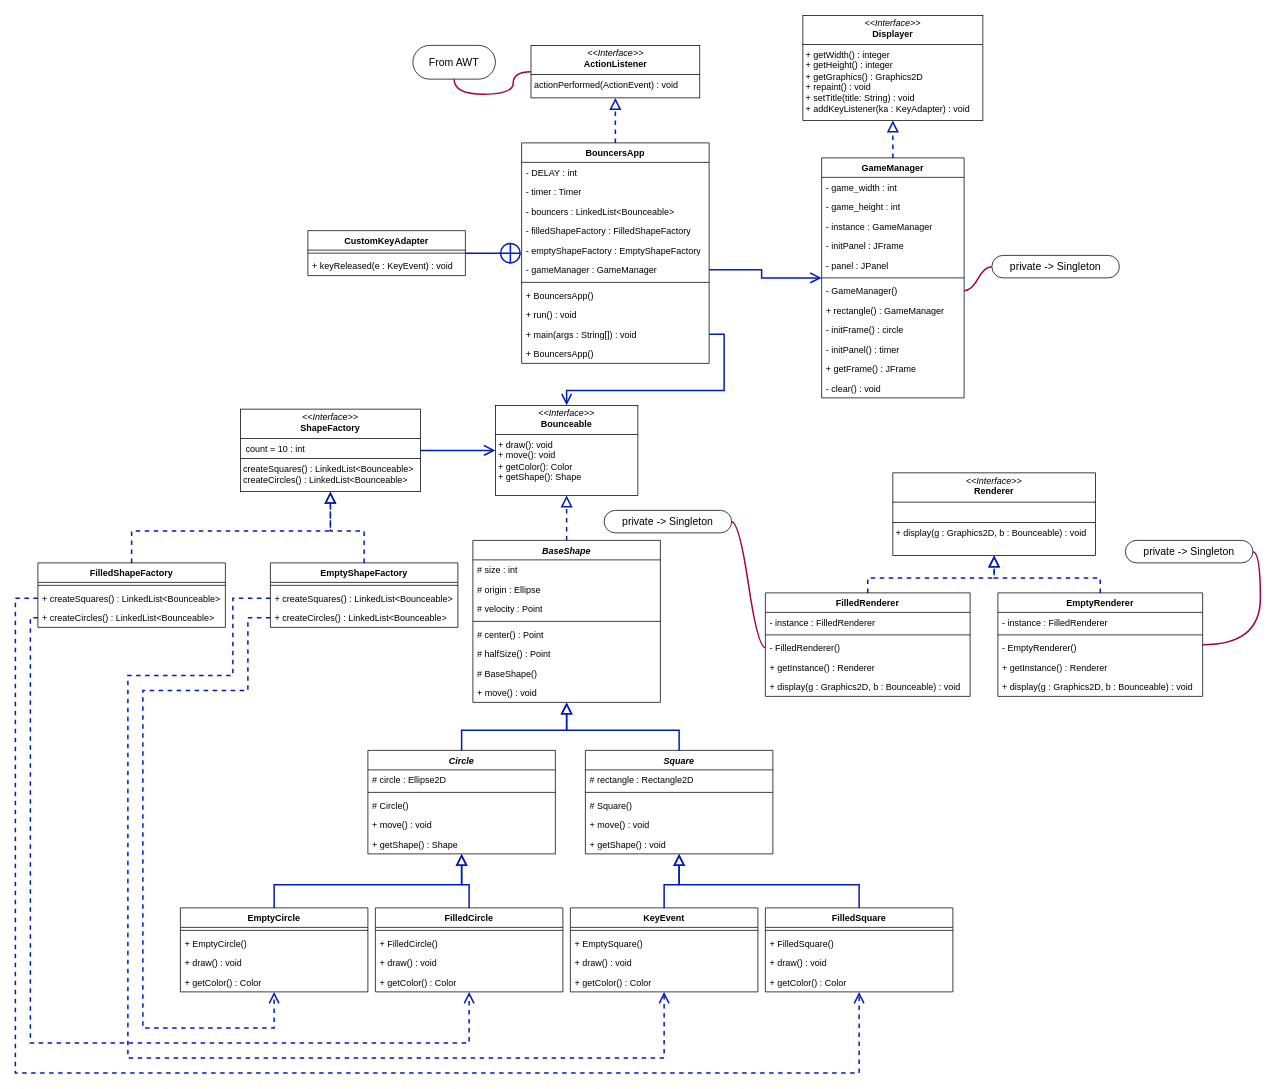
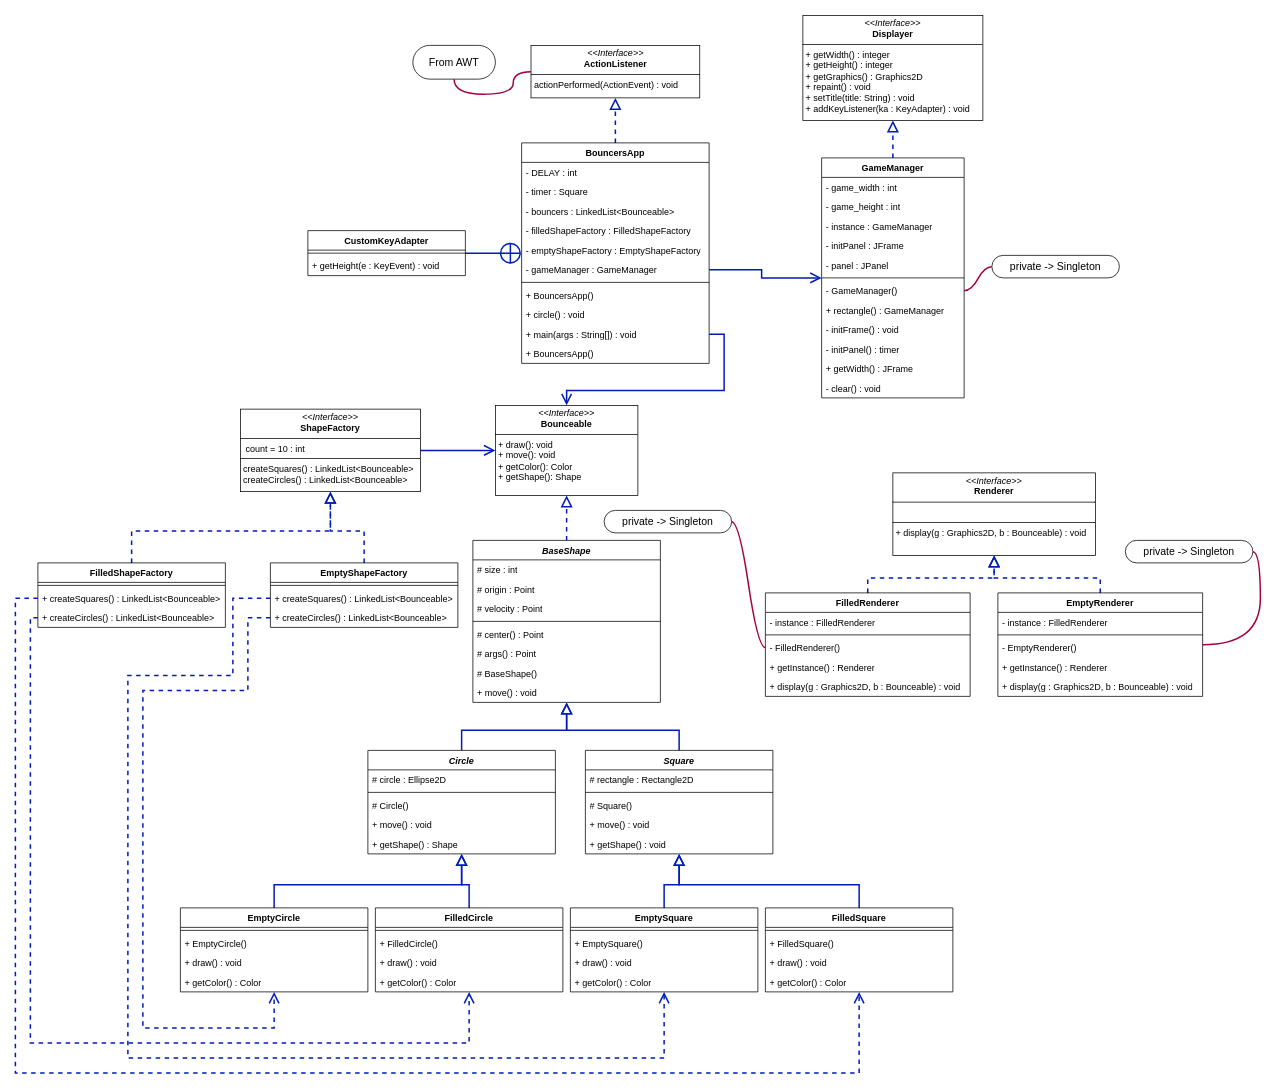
node "- timer : Timer": label "- timer : Timer" -> "- timer : Square"
node "+ keyReleased(e : KeyEvent) : void": label "+ keyReleased(e : KeyEvent) : void" -> "+ getHeight(e : KeyEvent) : void"
node "+ run() : void": label "+ run() : void" -> "+ circle() : void"
node "- initFrame() : circle": label "- initFrame() : circle" -> "- initFrame() : void"
node "+ getFrame() : JFrame": label "+ getFrame() : JFrame" -> "+ getWidth() : JFrame"
node "# origin : Ellipse": label "# origin : Ellipse" -> "# origin : Point"
node "# halfSize() : Point": label "# halfSize() : Point" -> "# args() : Point"
node "KeyEvent": label "KeyEvent" -> "EmptySquare"
